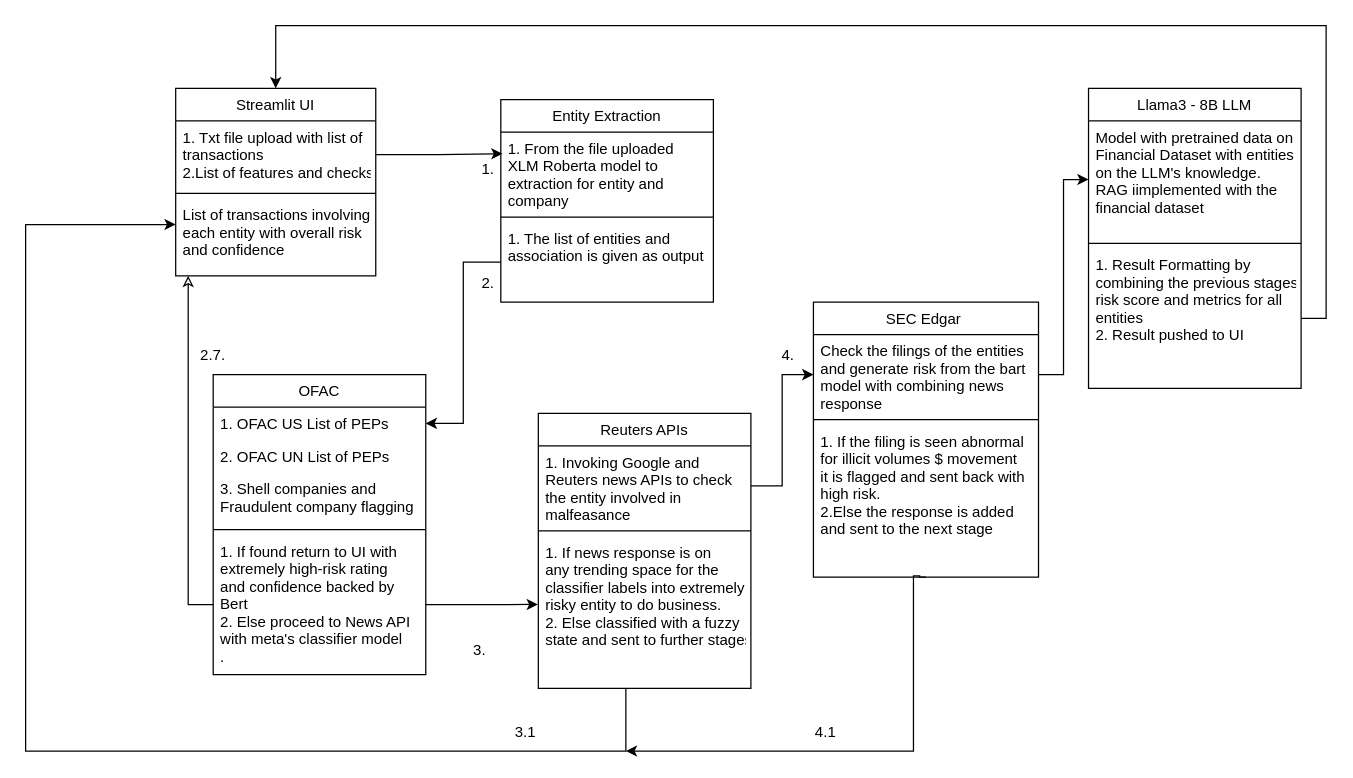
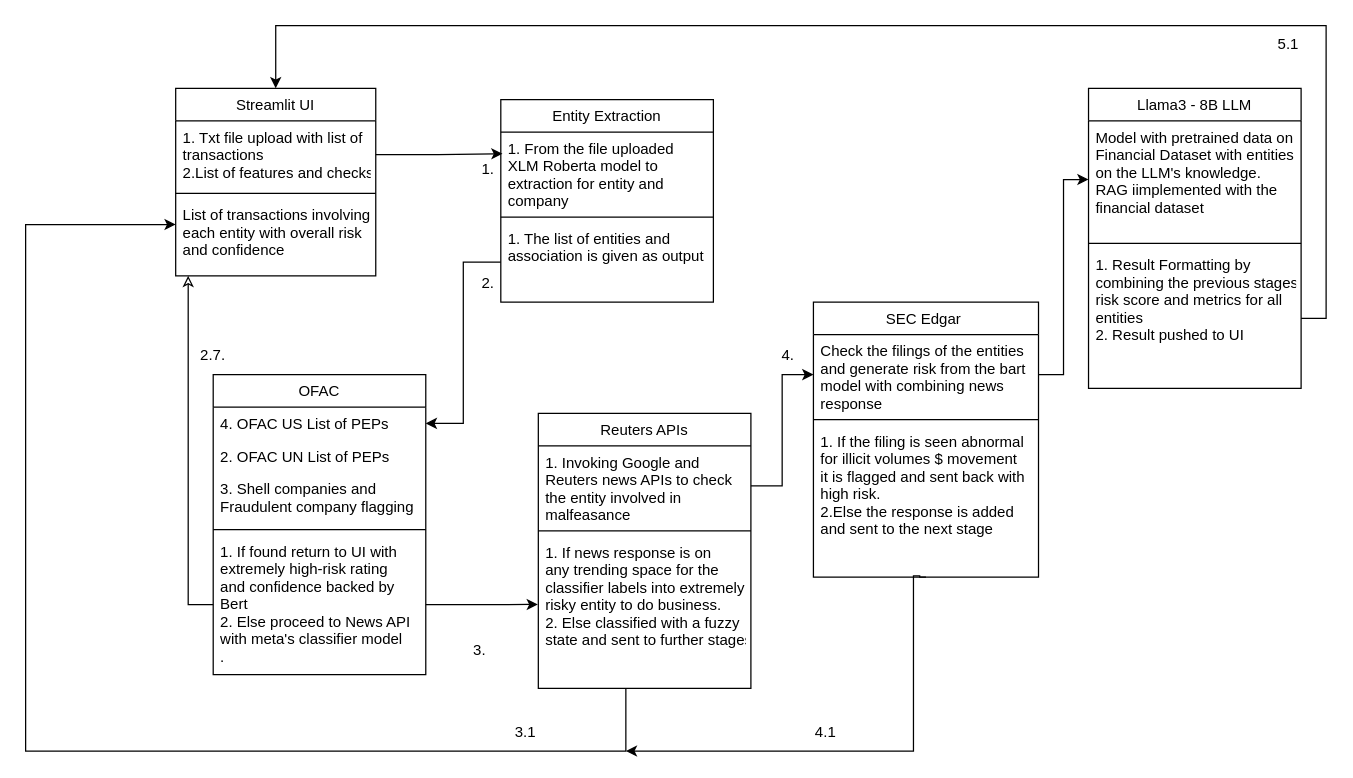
node "5.1": added
node "1. OFAC US List of PEPs": label "1. OFAC US List of PEPs" -> "4. OFAC US List of PEPs"
